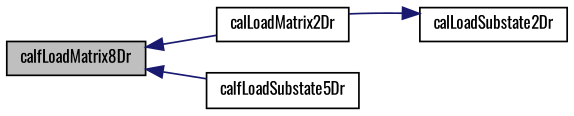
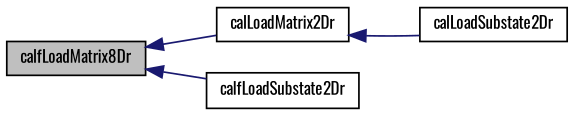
edge "calLoadMatrix2Dr" -> "calLoadSubstate2Dr": reversed
node "calfLoadSubstate5Dr": label "calfLoadSubstate5Dr" -> "calfLoadSubstate2Dr"
